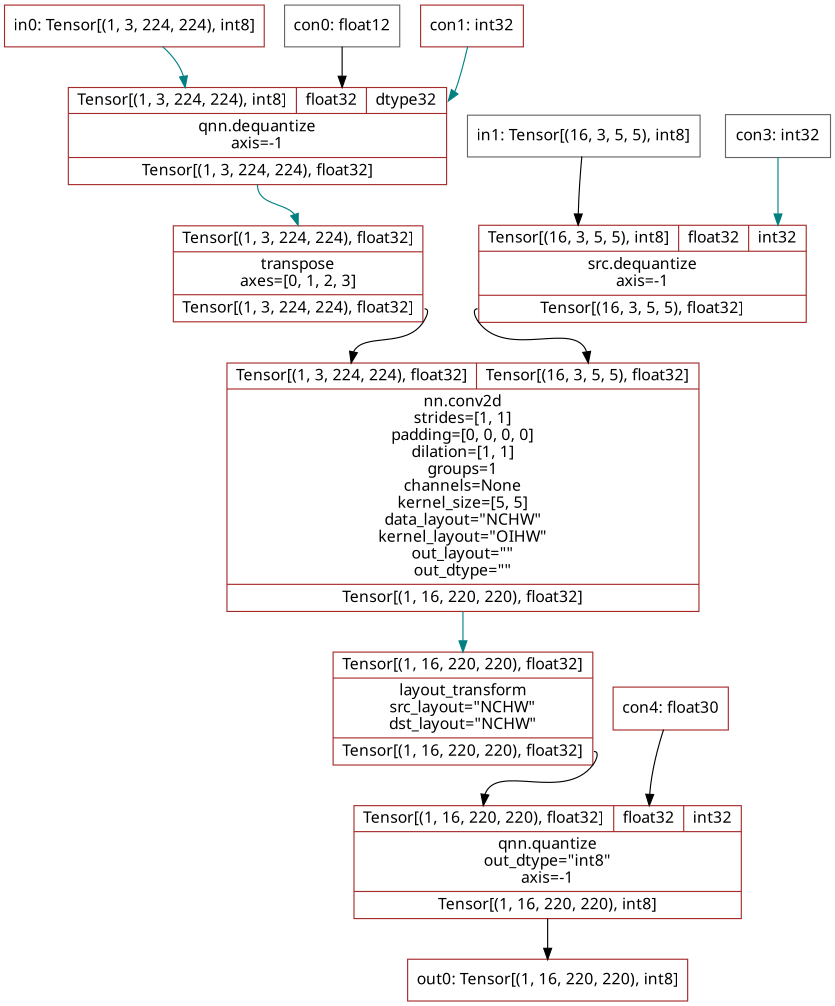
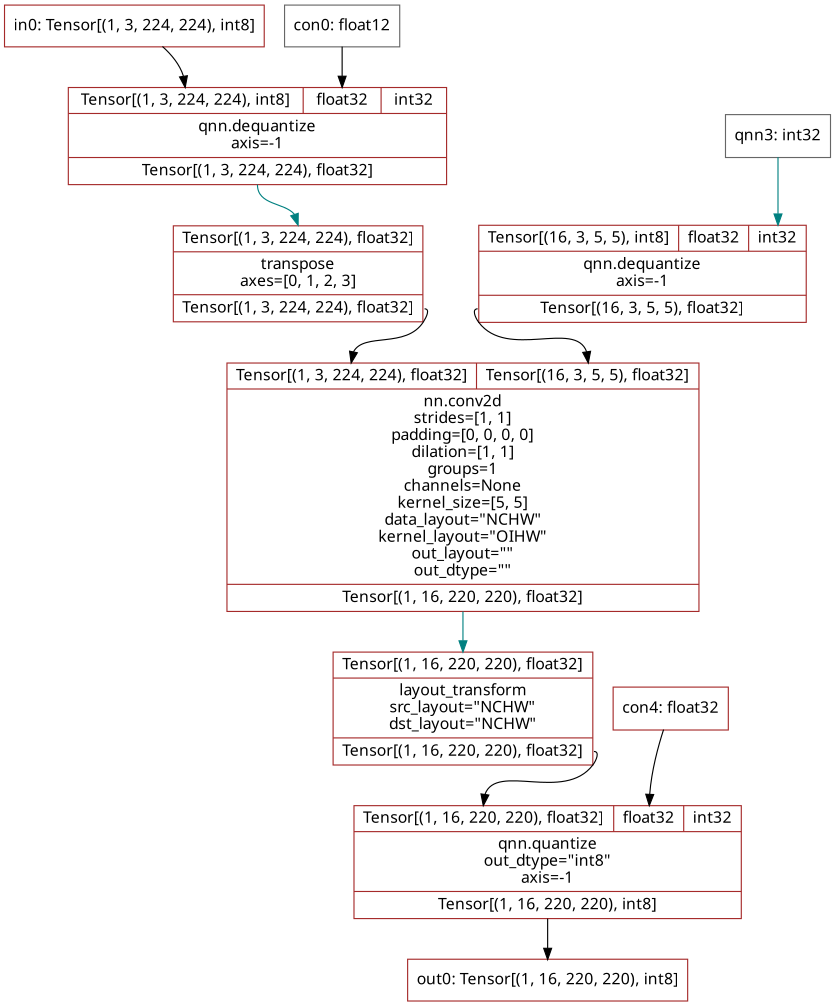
node "con1: int32": removed
edge "in0: Tensor[(1, 3, 224, 224), int8]" -> "Tensor[(1, 3, 224, 224), int8]": color teal -> black
node "Tensor[(1, 3, 224, 224), int8]": text "dtype32" -> "int32"
node "in1: Tensor[(16, 3, 5, 5), int8]": removed
node "con3: int32": label "con3: int32" -> "qnn3: int32"
node "Tensor[(16, 3, 5, 5), int8]": text "src.dequantize" -> "qnn.dequantize"
node "con4: float30": label "con4: float30" -> "con4: float32"
